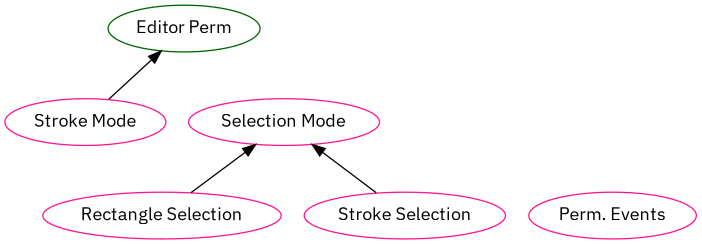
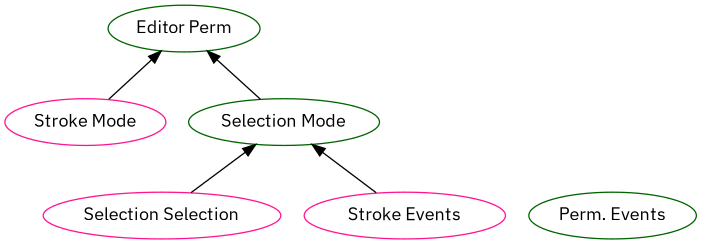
edge "Selection Mode" -> "Editor Perm": added
node "Selection Mode": color deeppink -> darkgreen
node "Rectangle Selection": label "Rectangle Selection" -> "Selection Selection"
node "Stroke Selection": label "Stroke Selection" -> "Stroke Events"
node "Perm. Events": color deeppink -> darkgreen
